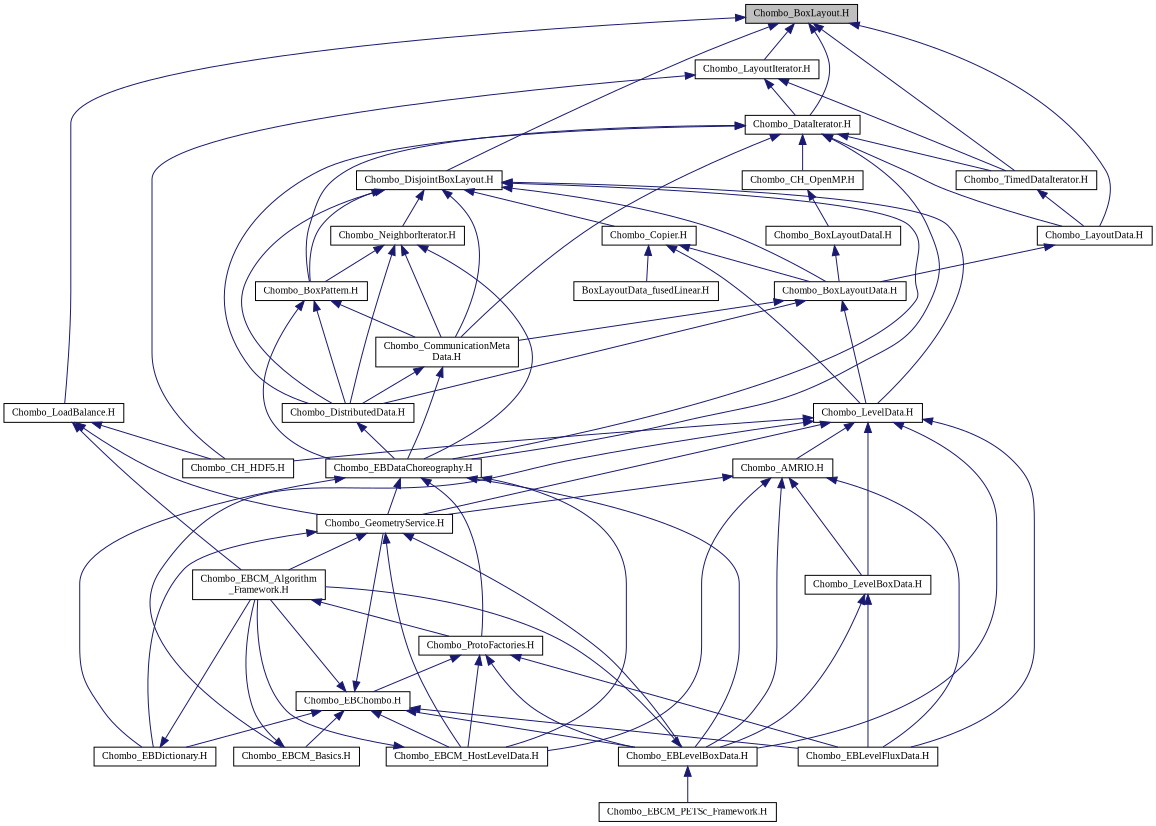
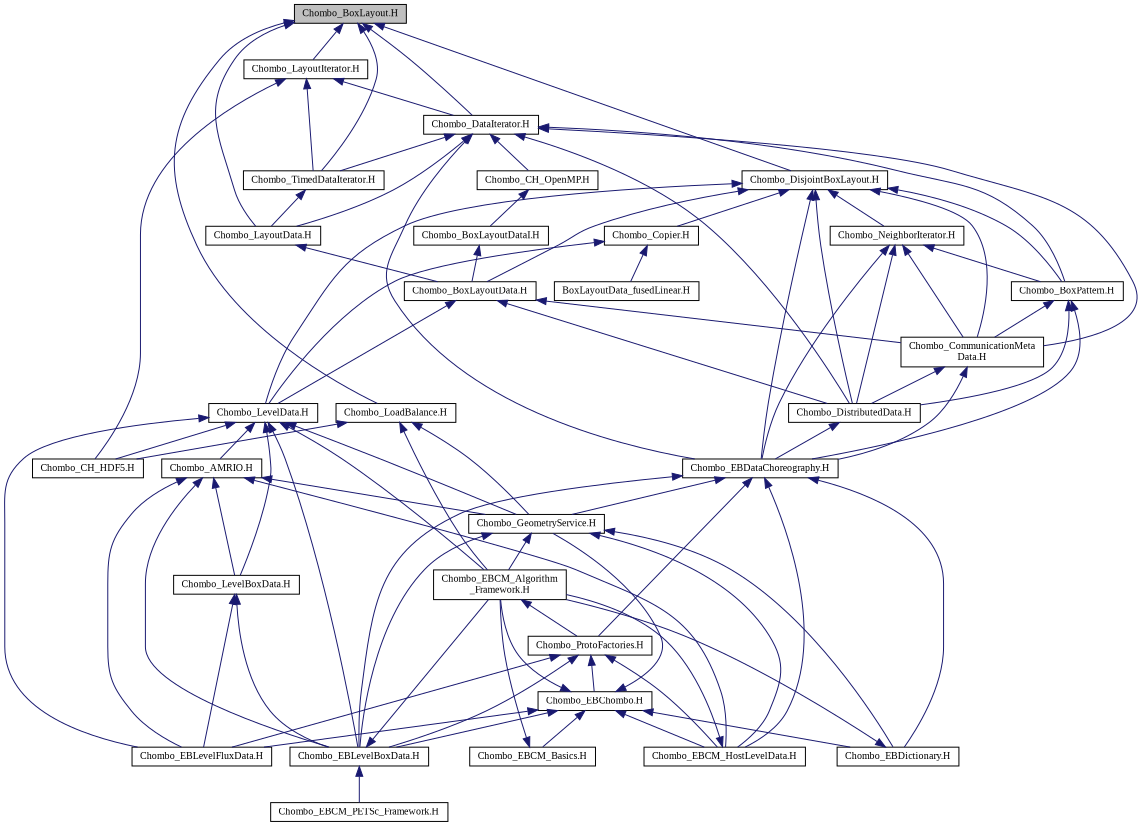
edge "Chombo_BoxLayoutData.H" -> "Chombo_Copier.H": removed
edge "Chombo_EBCM_Basics.H" -> "Chombo_LevelData.H": now "Chombo_EBCM_Algorithm _Framework.H" -> "Chombo_LevelData.H"
